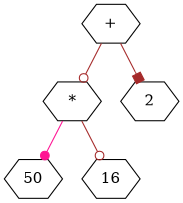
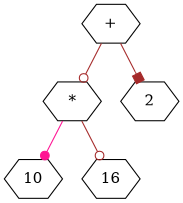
node "50": label "50" -> "10"
